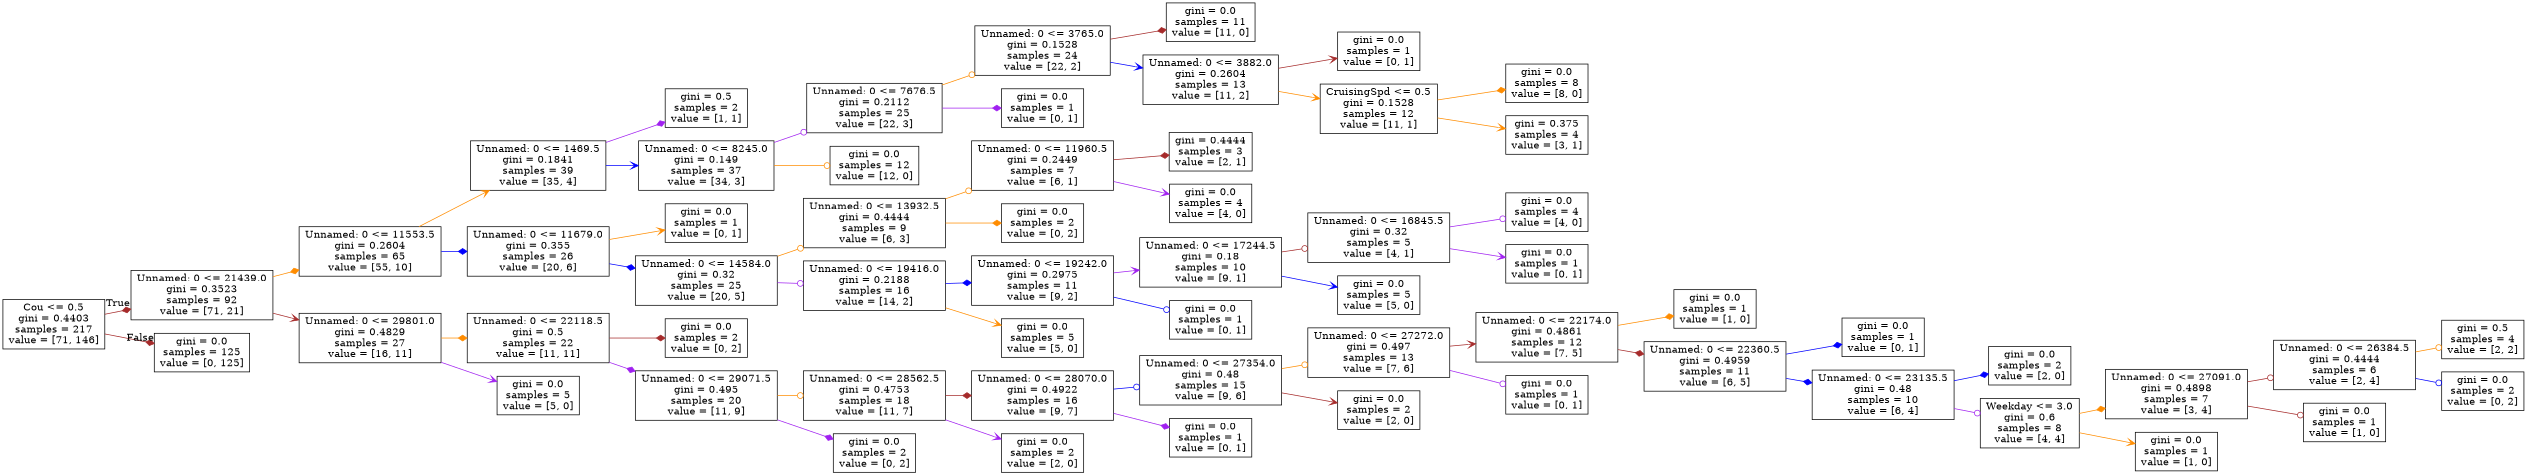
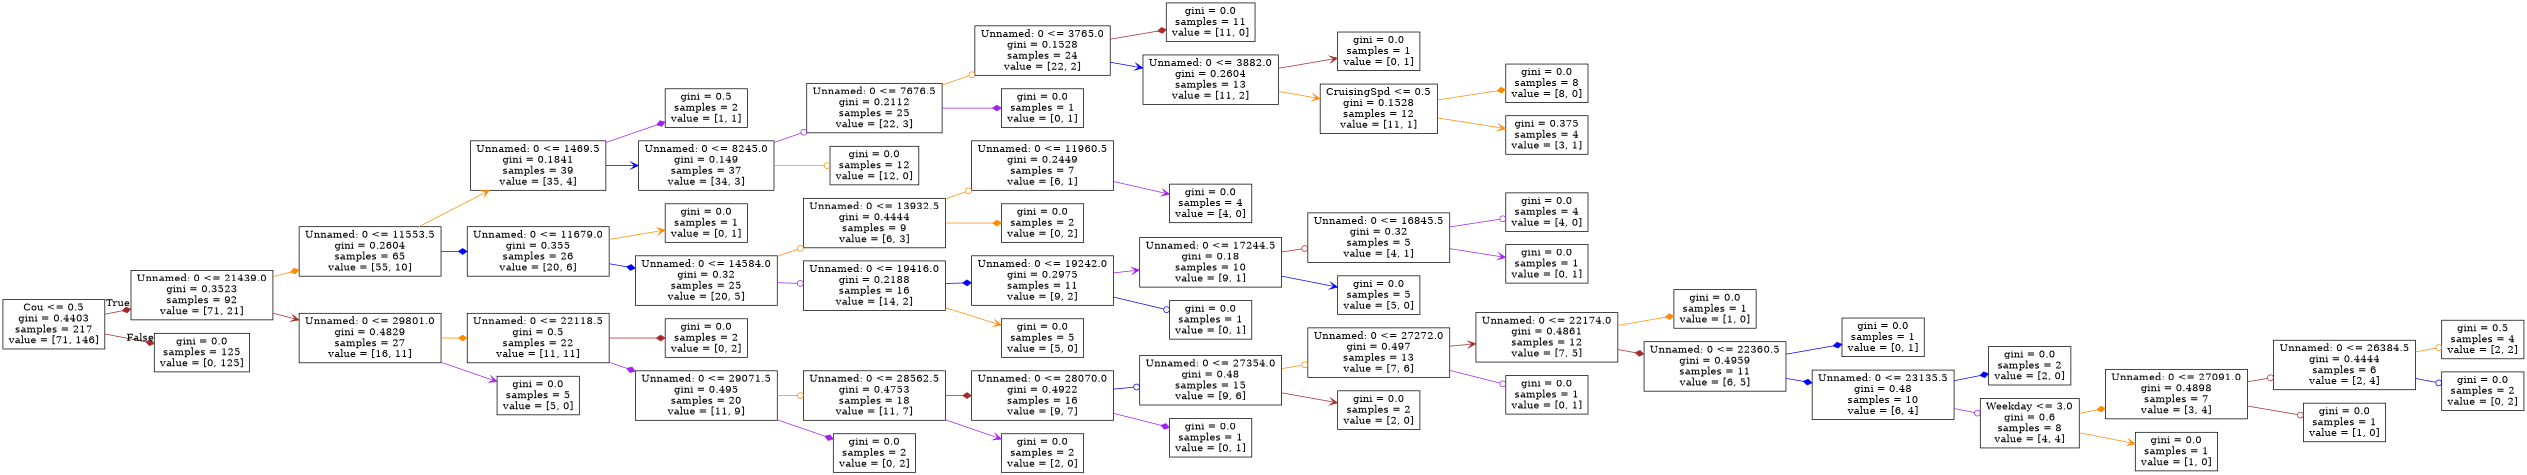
node "gini = 0.4444 samples = 3 value = [2, 1]": removed
